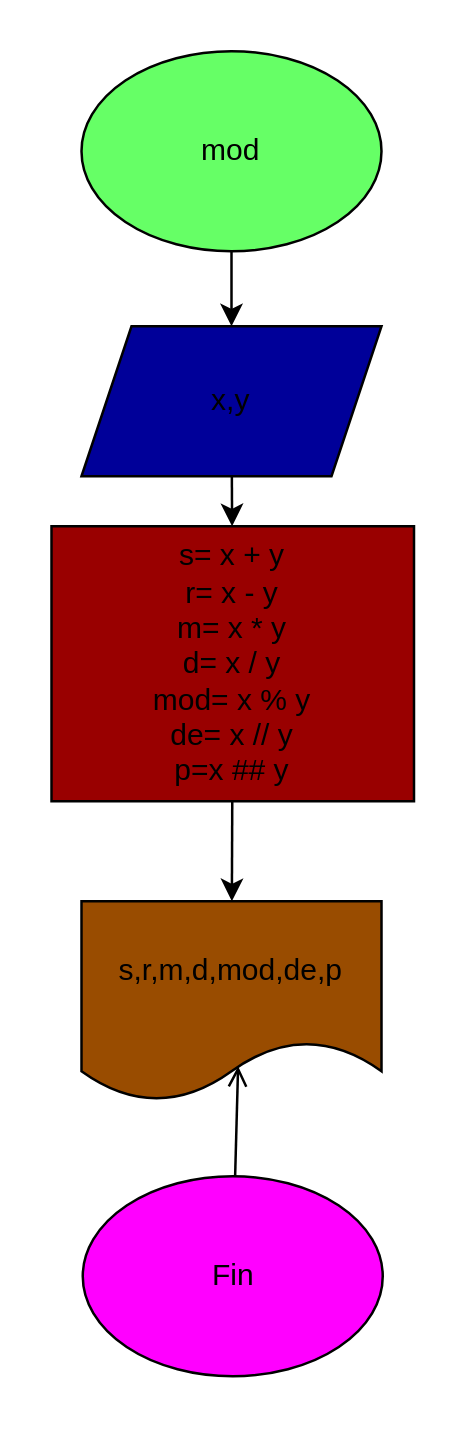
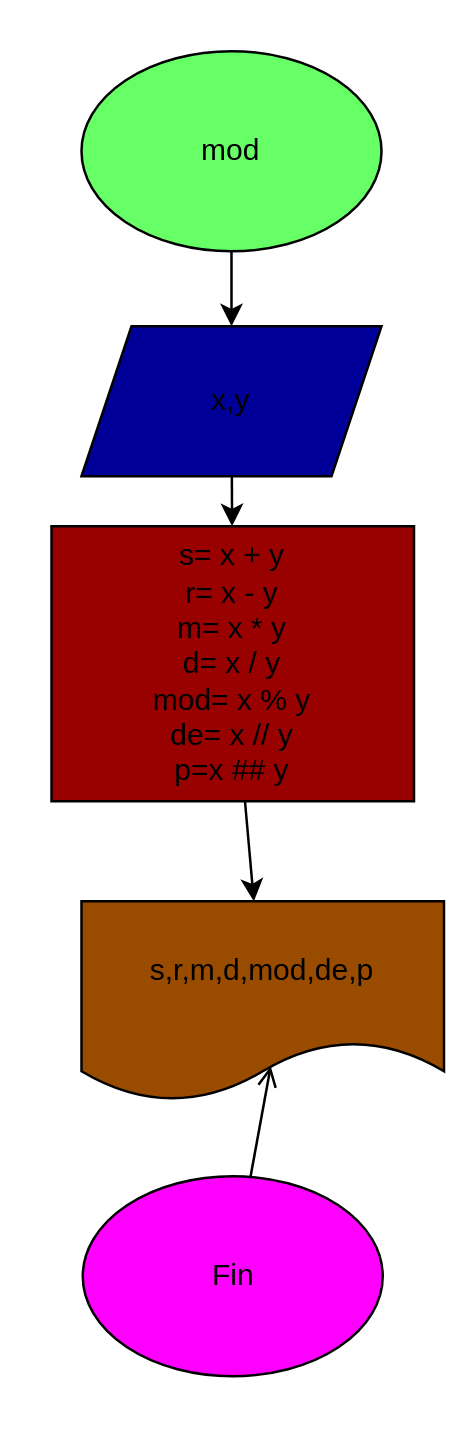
node "s,r,m,d,mod,de,p": size 300x200 -> 363x200
